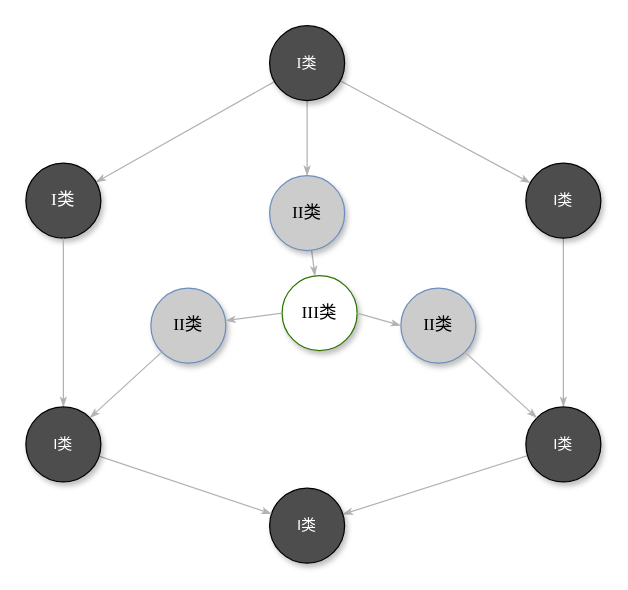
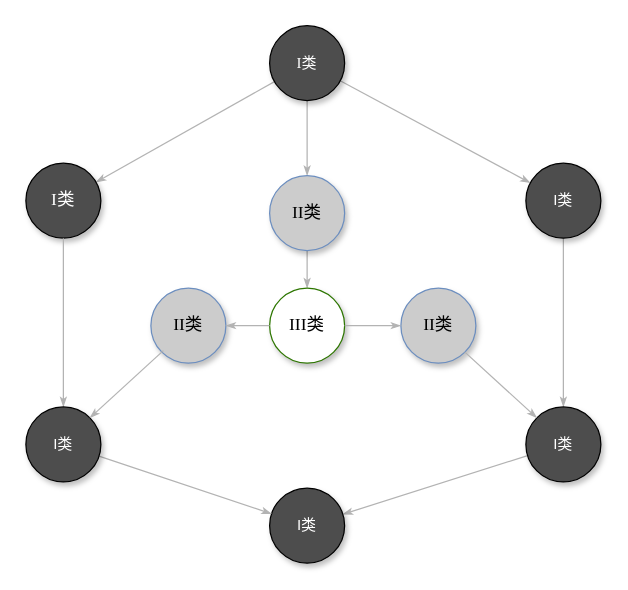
node "III类": moved (319, 313) -> (307, 326)
